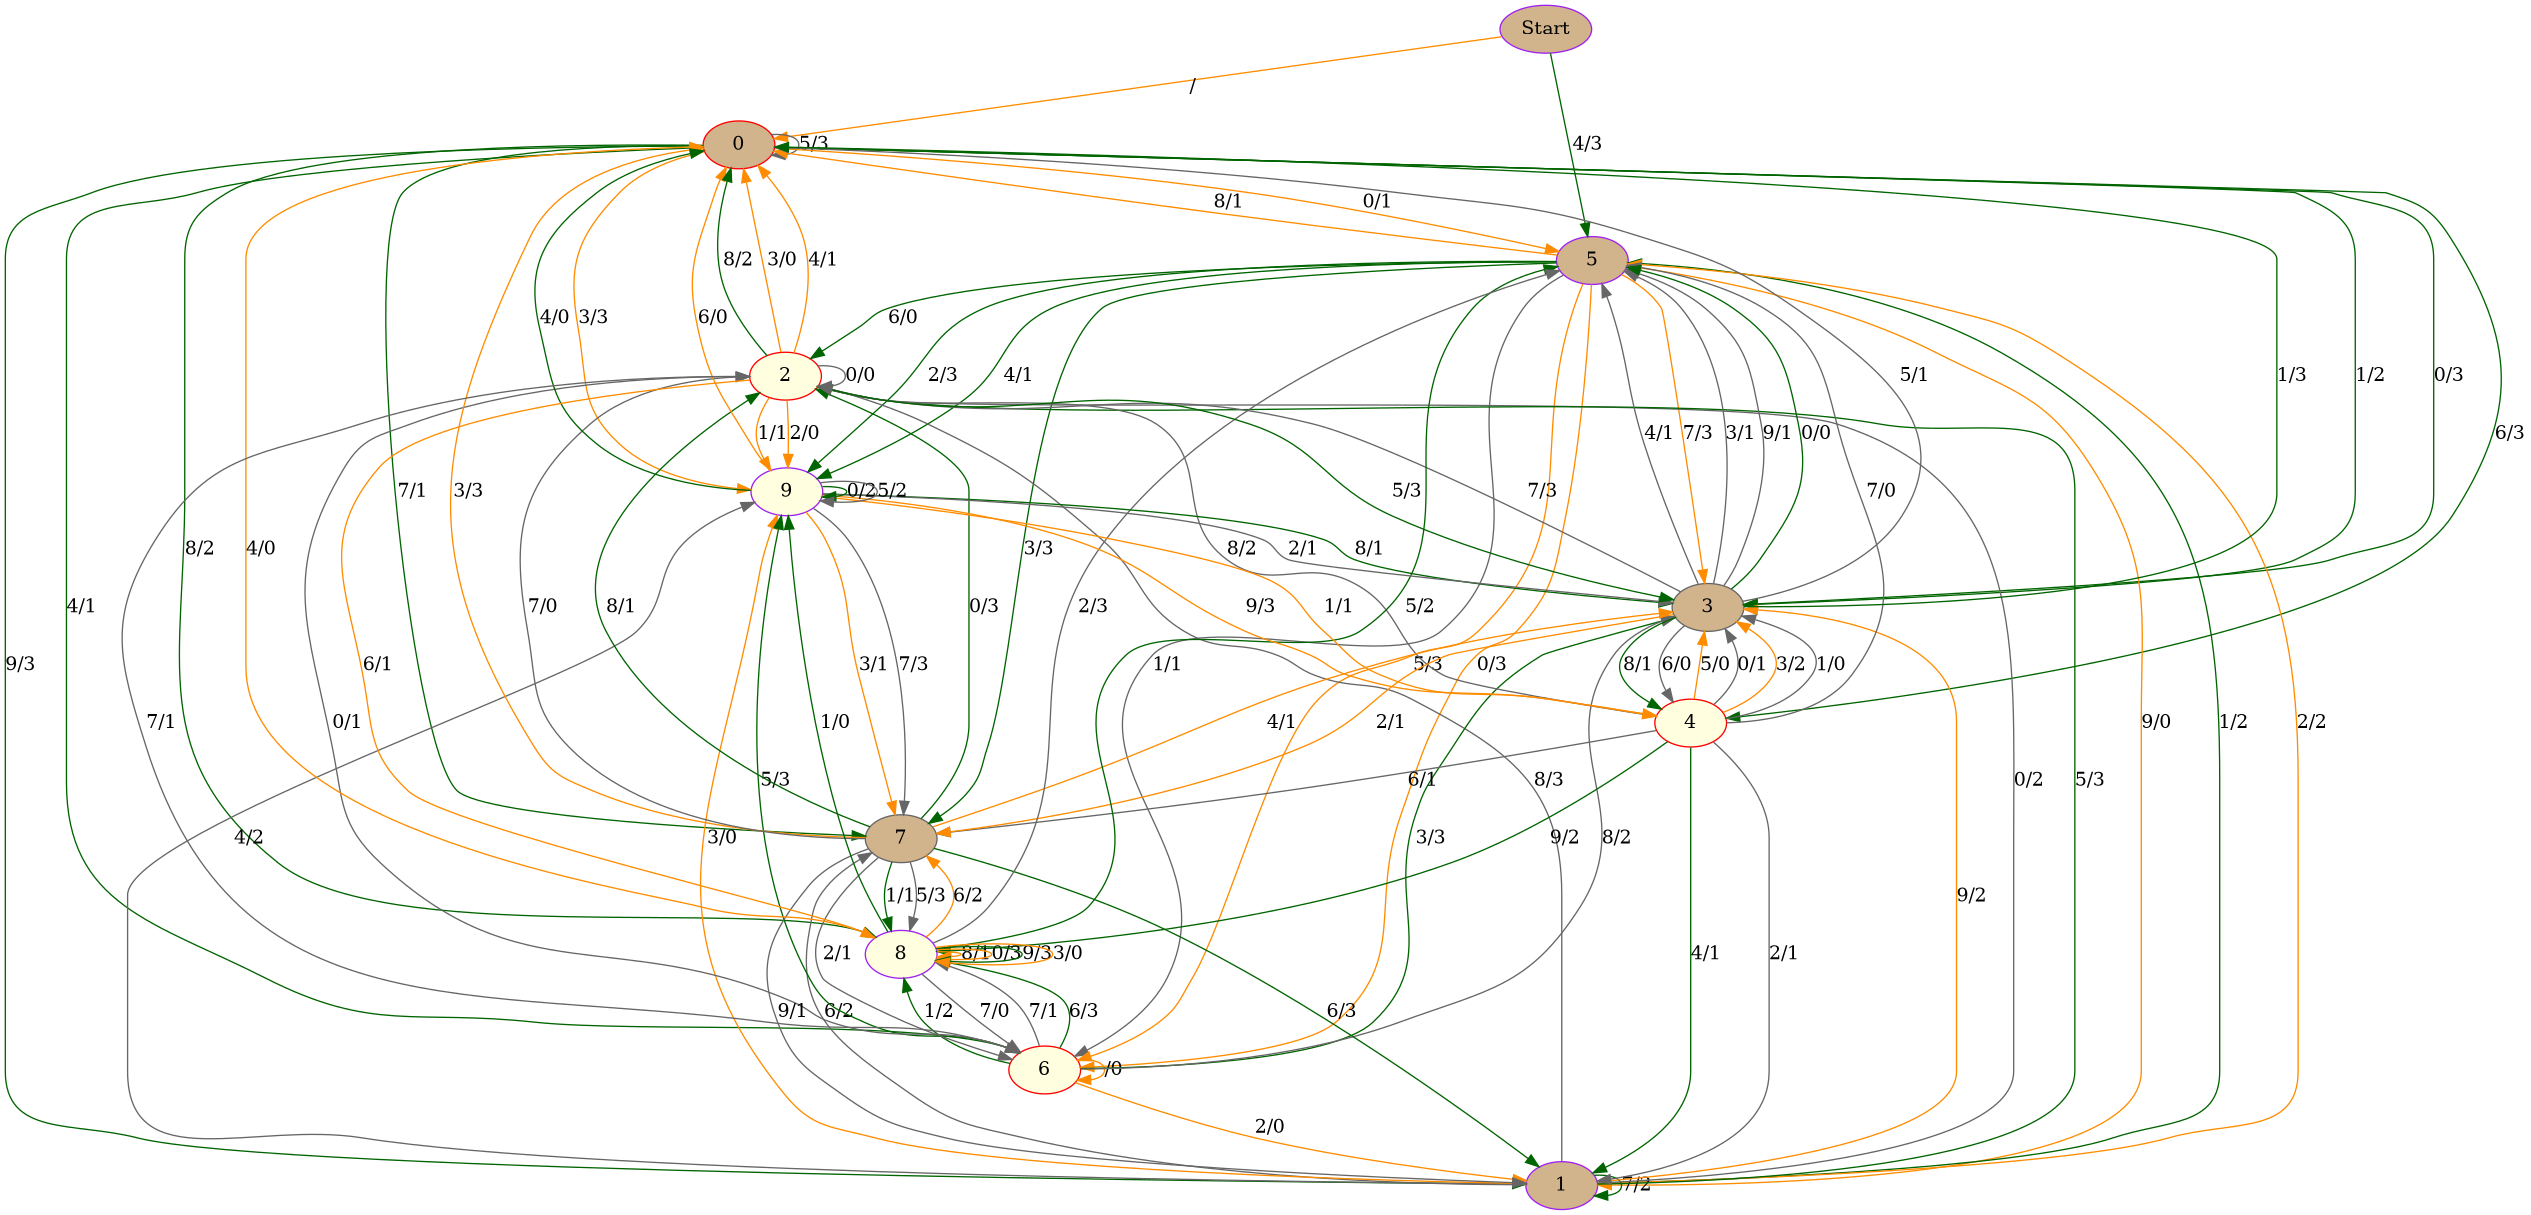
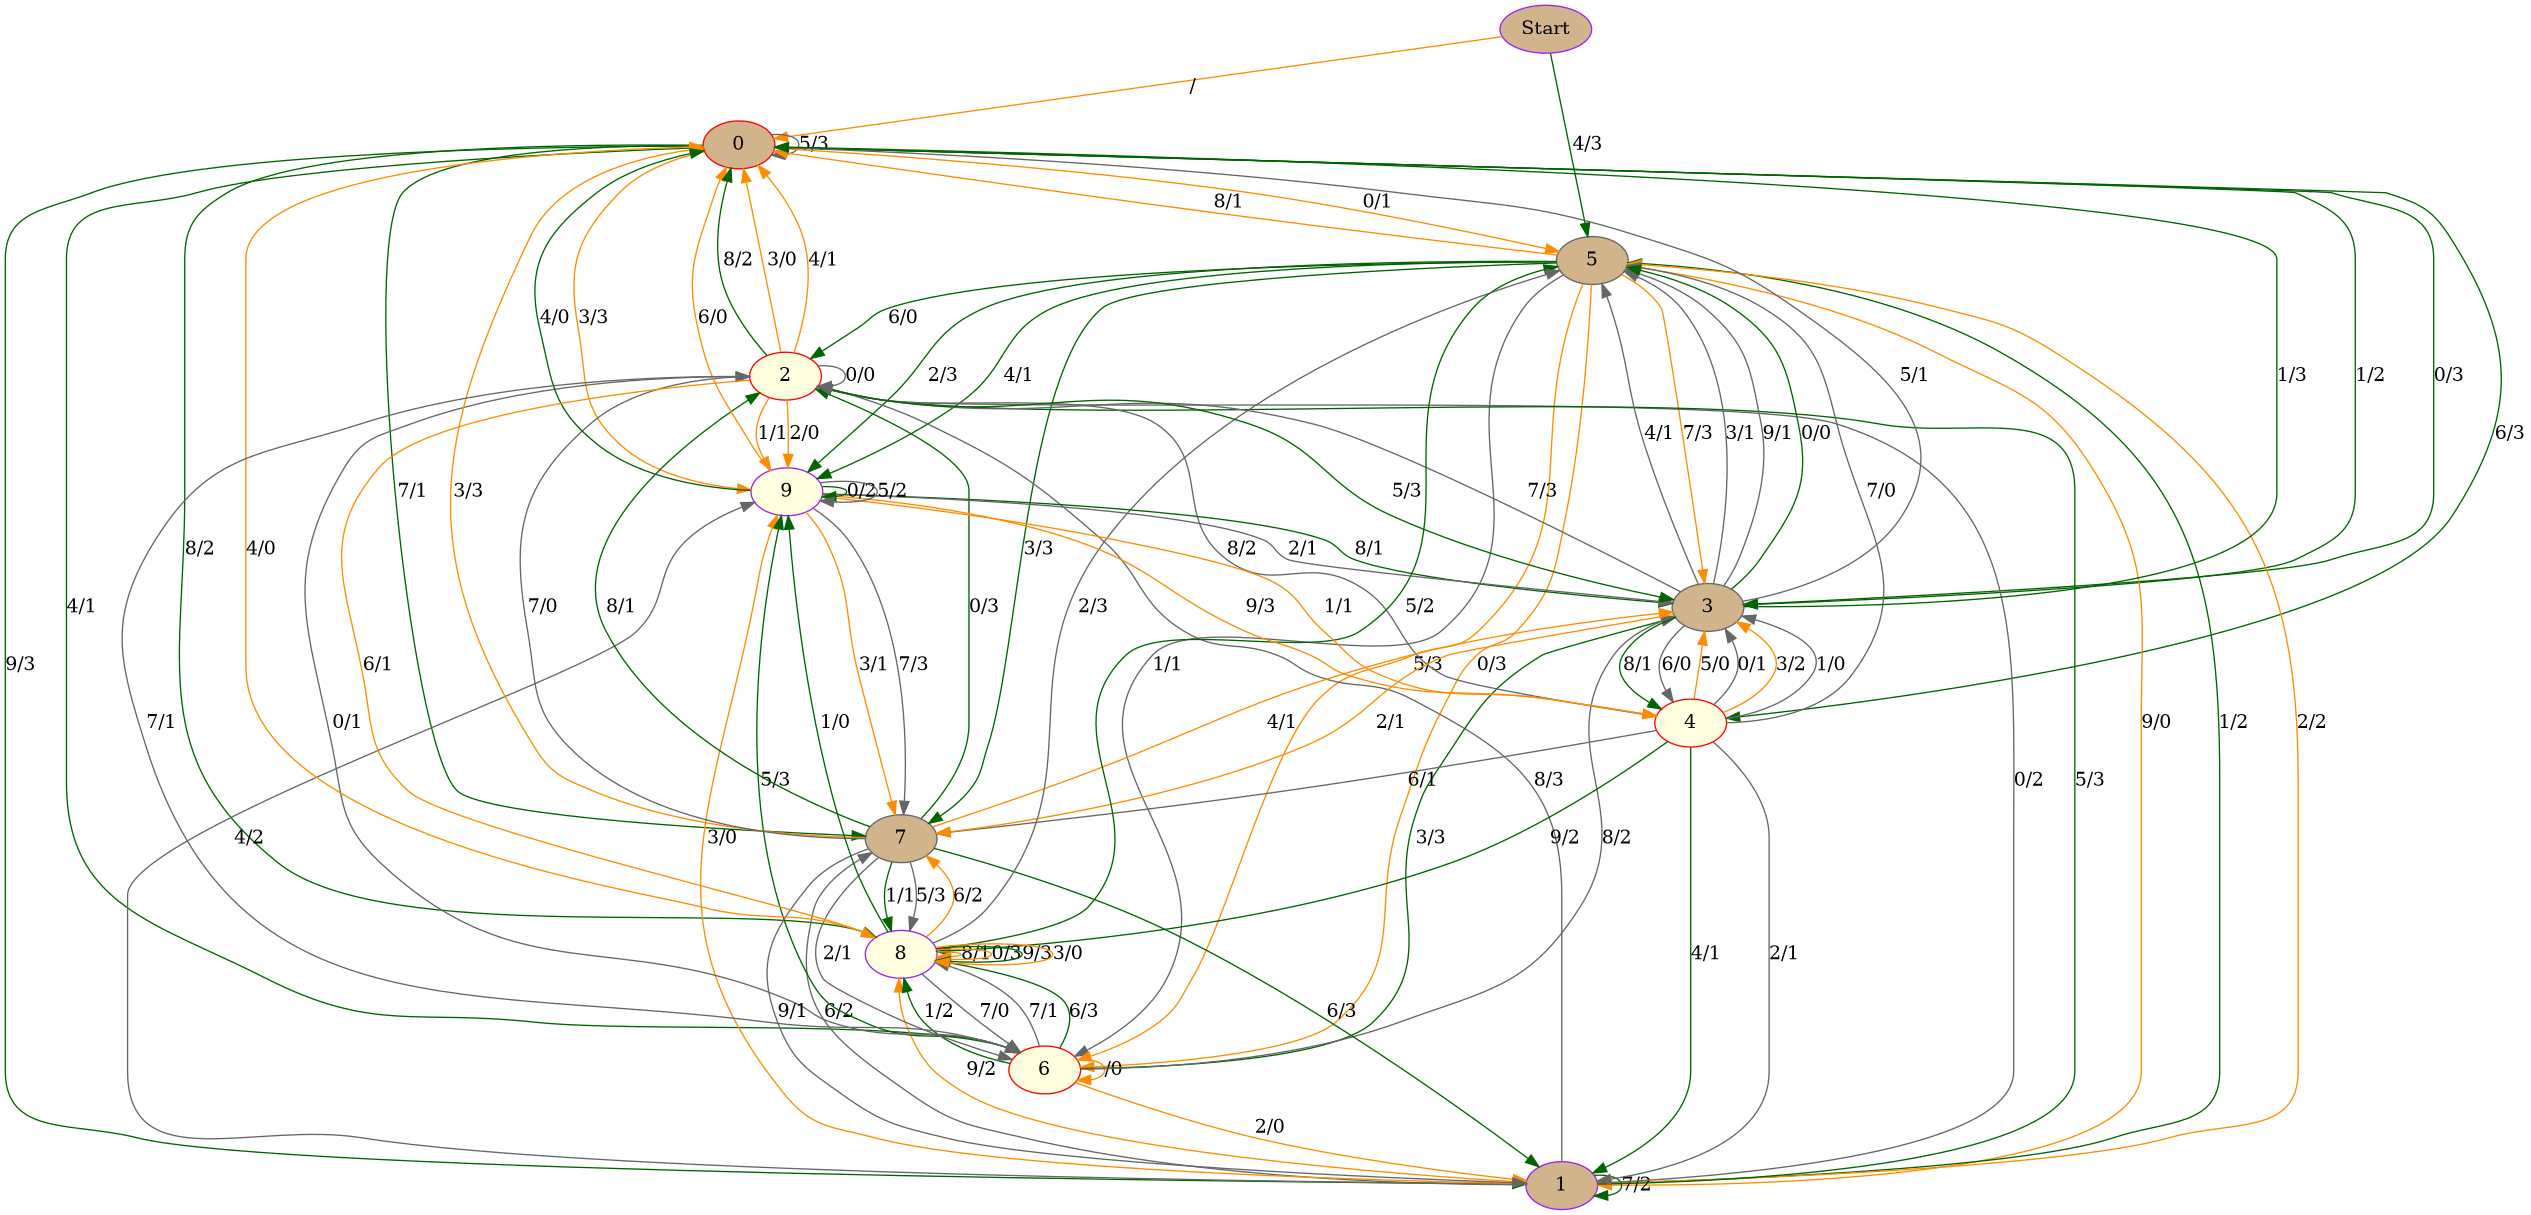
node "5": color purple -> gray40
edge "1" -> "3": now "1" -> "8"
